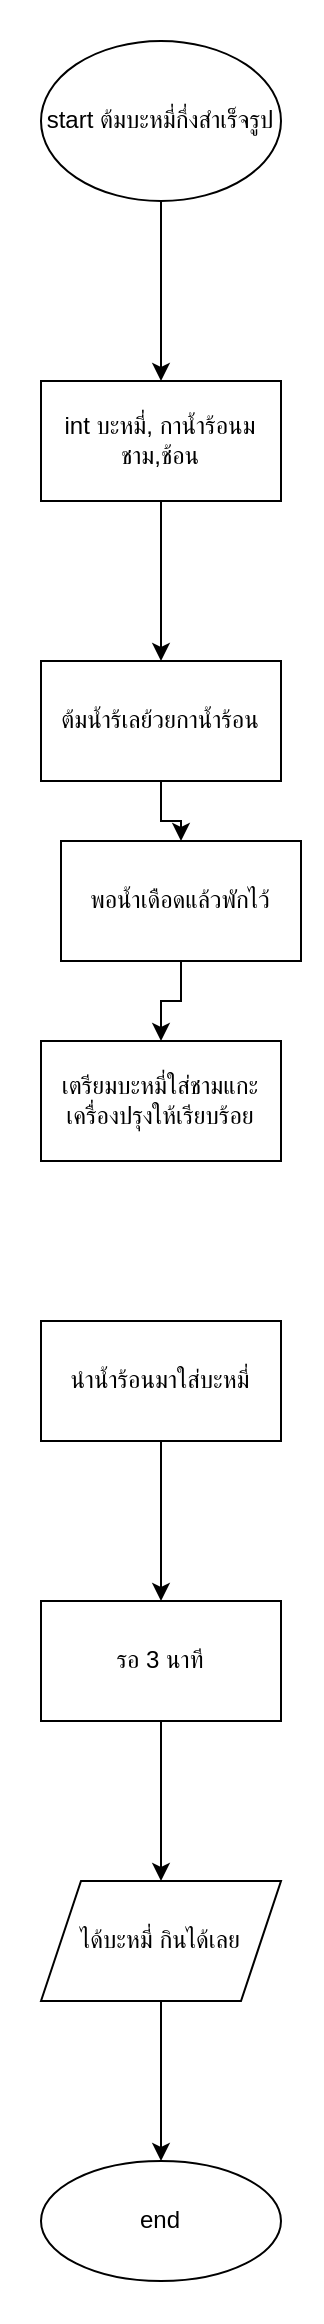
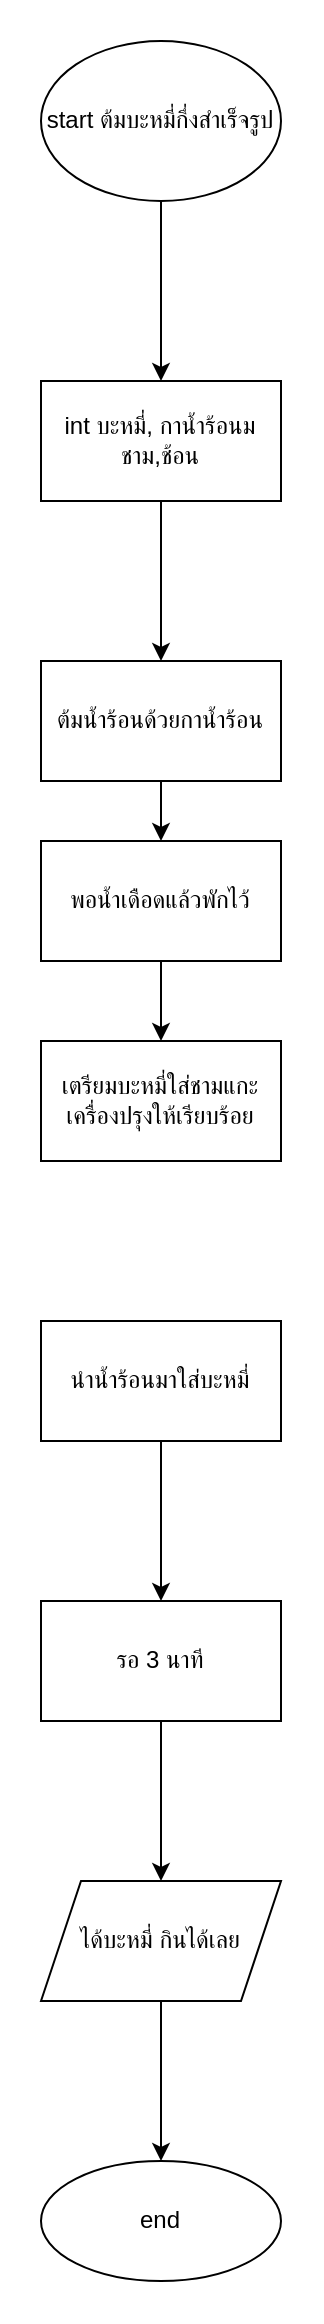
node "ต้มน้ำร้เลย้วยกาน้ำร้อน": label "ต้มน้ำร้เลย้วยกาน้ำร้อน" -> "ต้มน้ำร้อนด้วยกาน้ำร้อน"
node "พอน้ำเดือดแล้วพักไว้": moved (181, 901) -> (161, 901)
